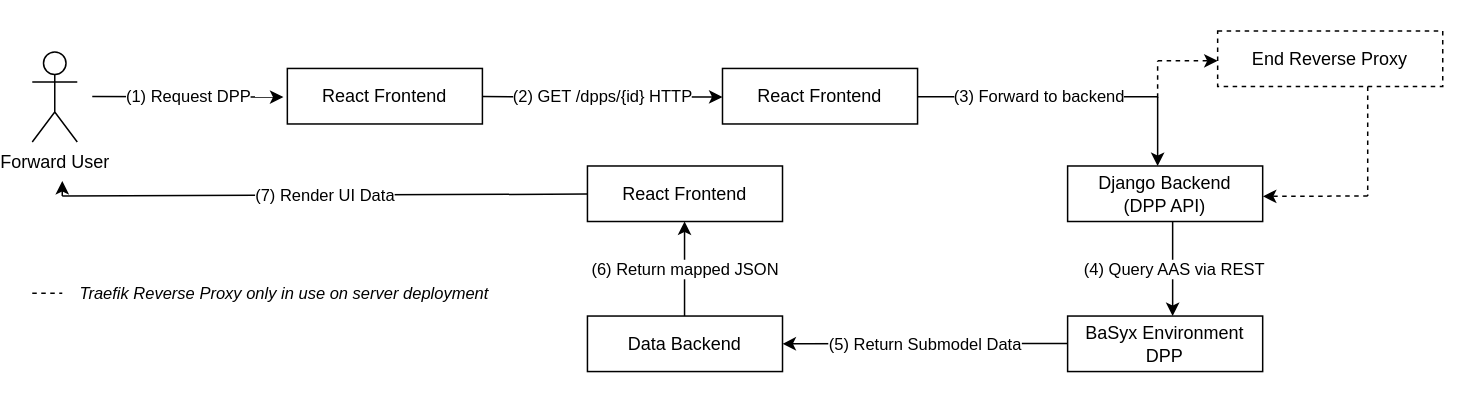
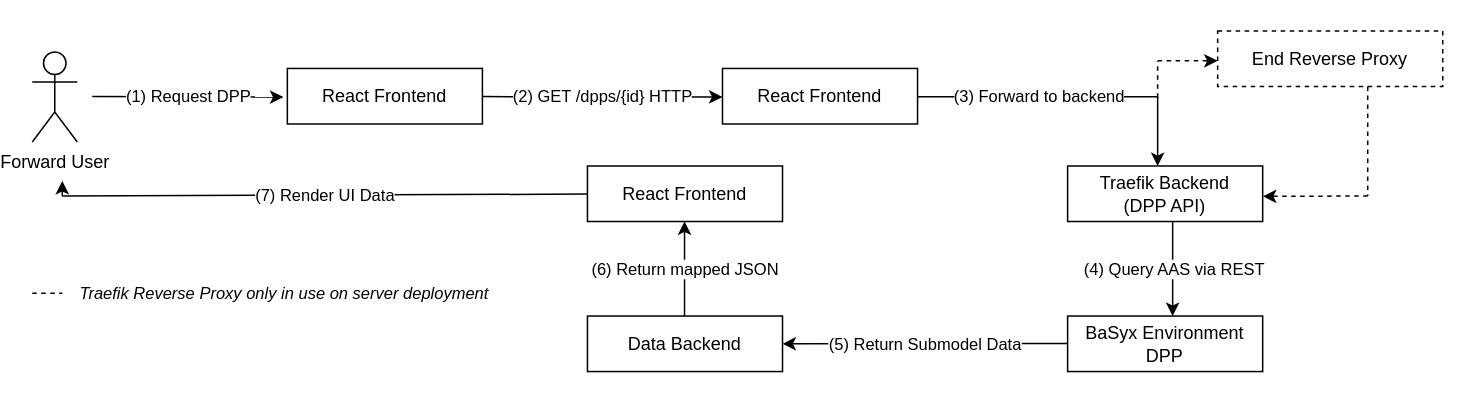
node "Django Backend (DPP API)": label "Django Backend (DPP API)" -> "Traefik Backend (DPP API)"
